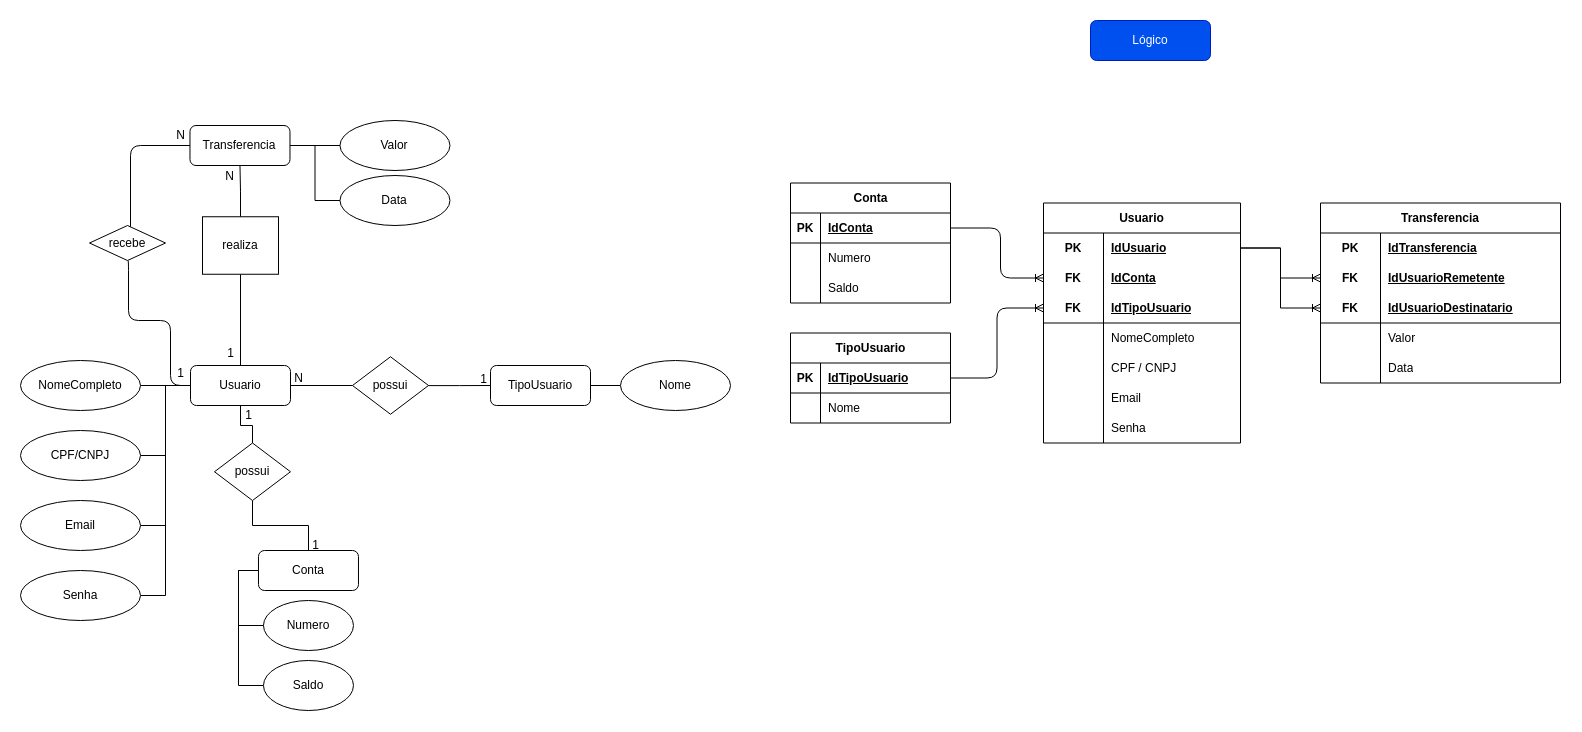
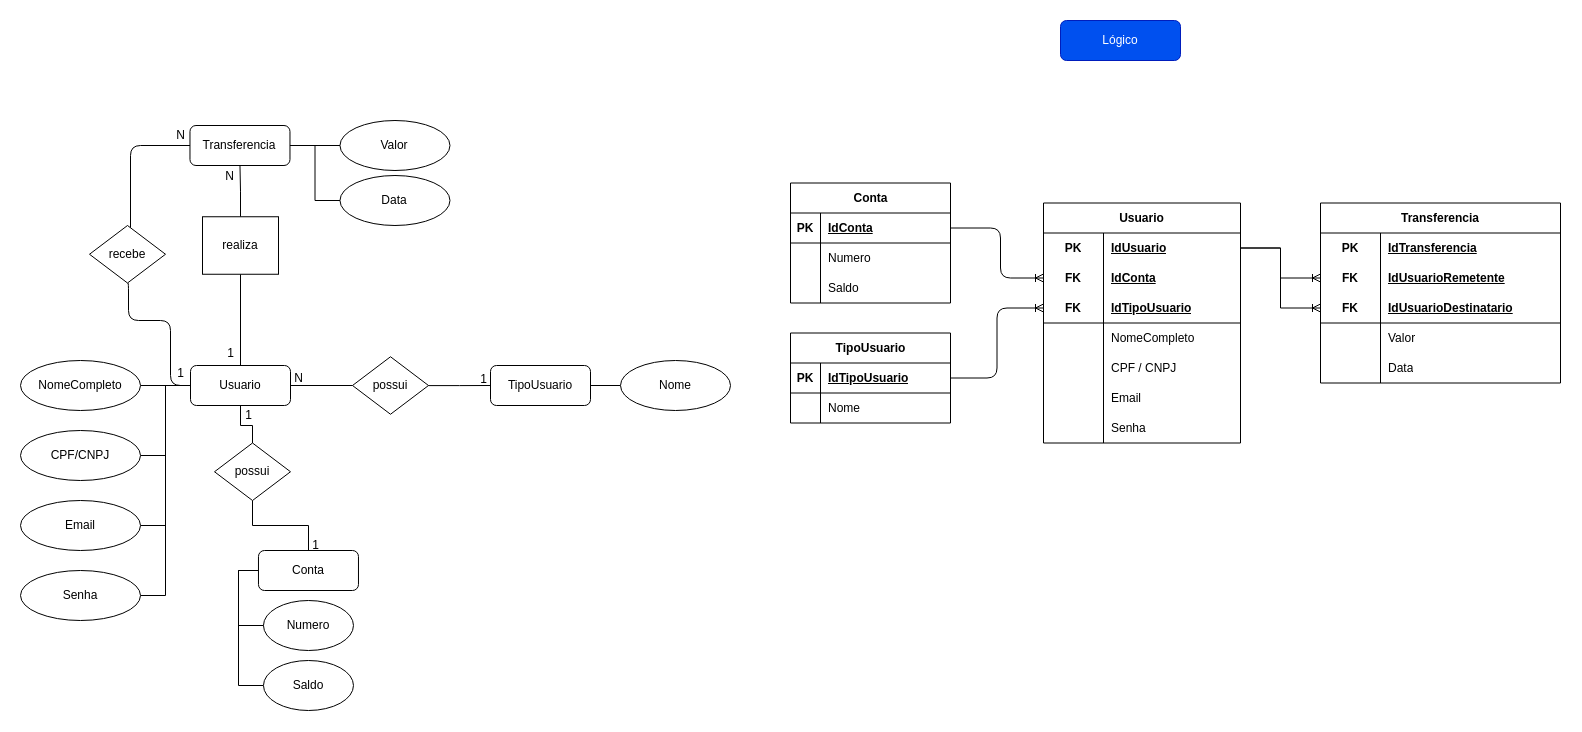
node "Lógico": moved (1151, 41) -> (1121, 41)
node "recebe": size 76x35 -> 76x58
